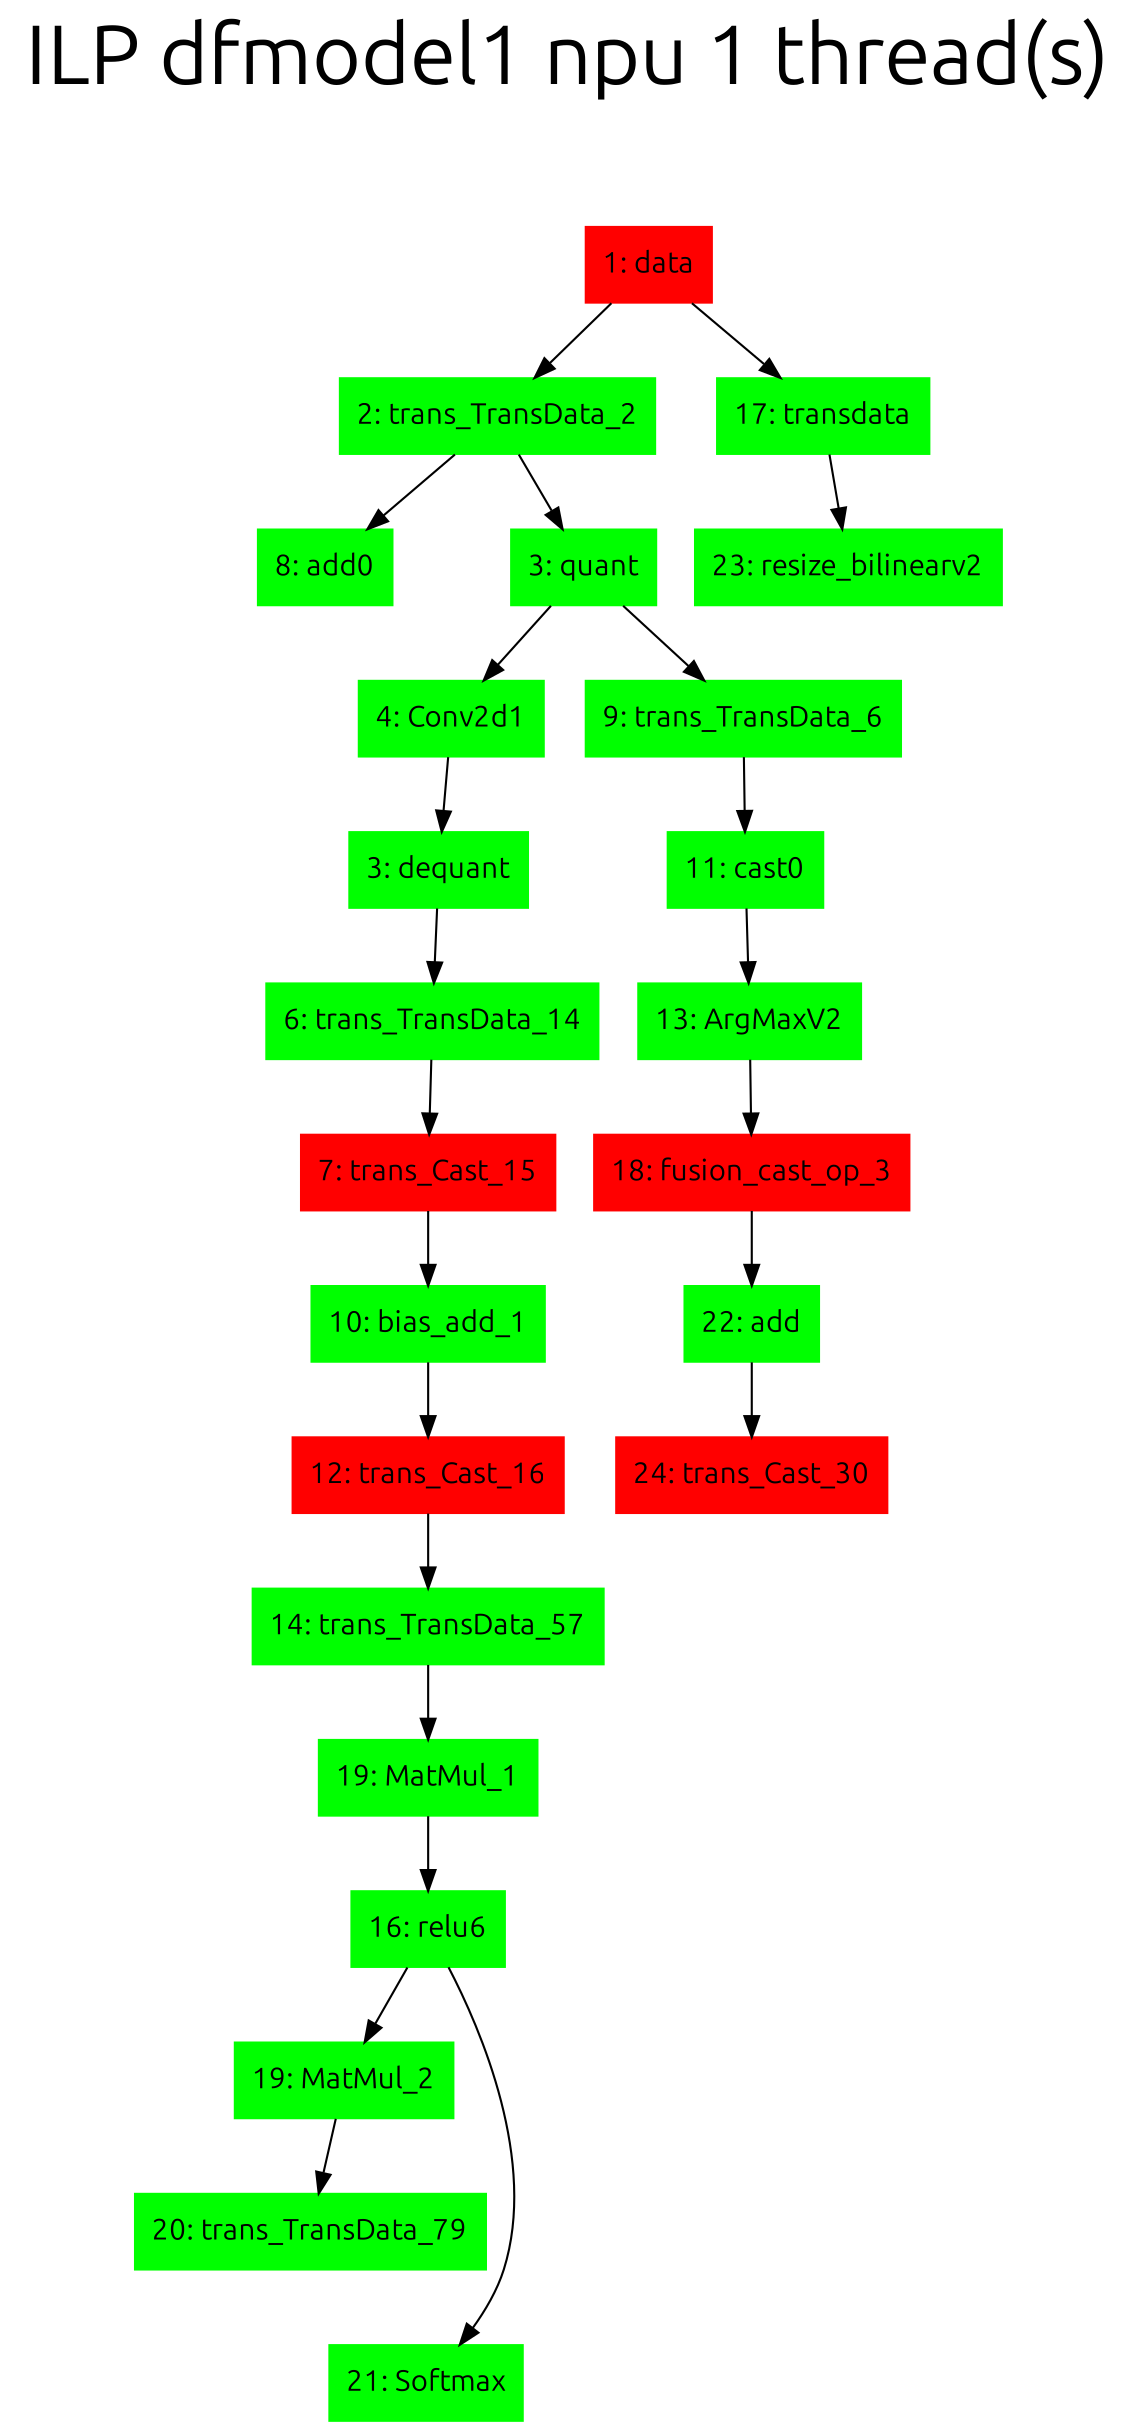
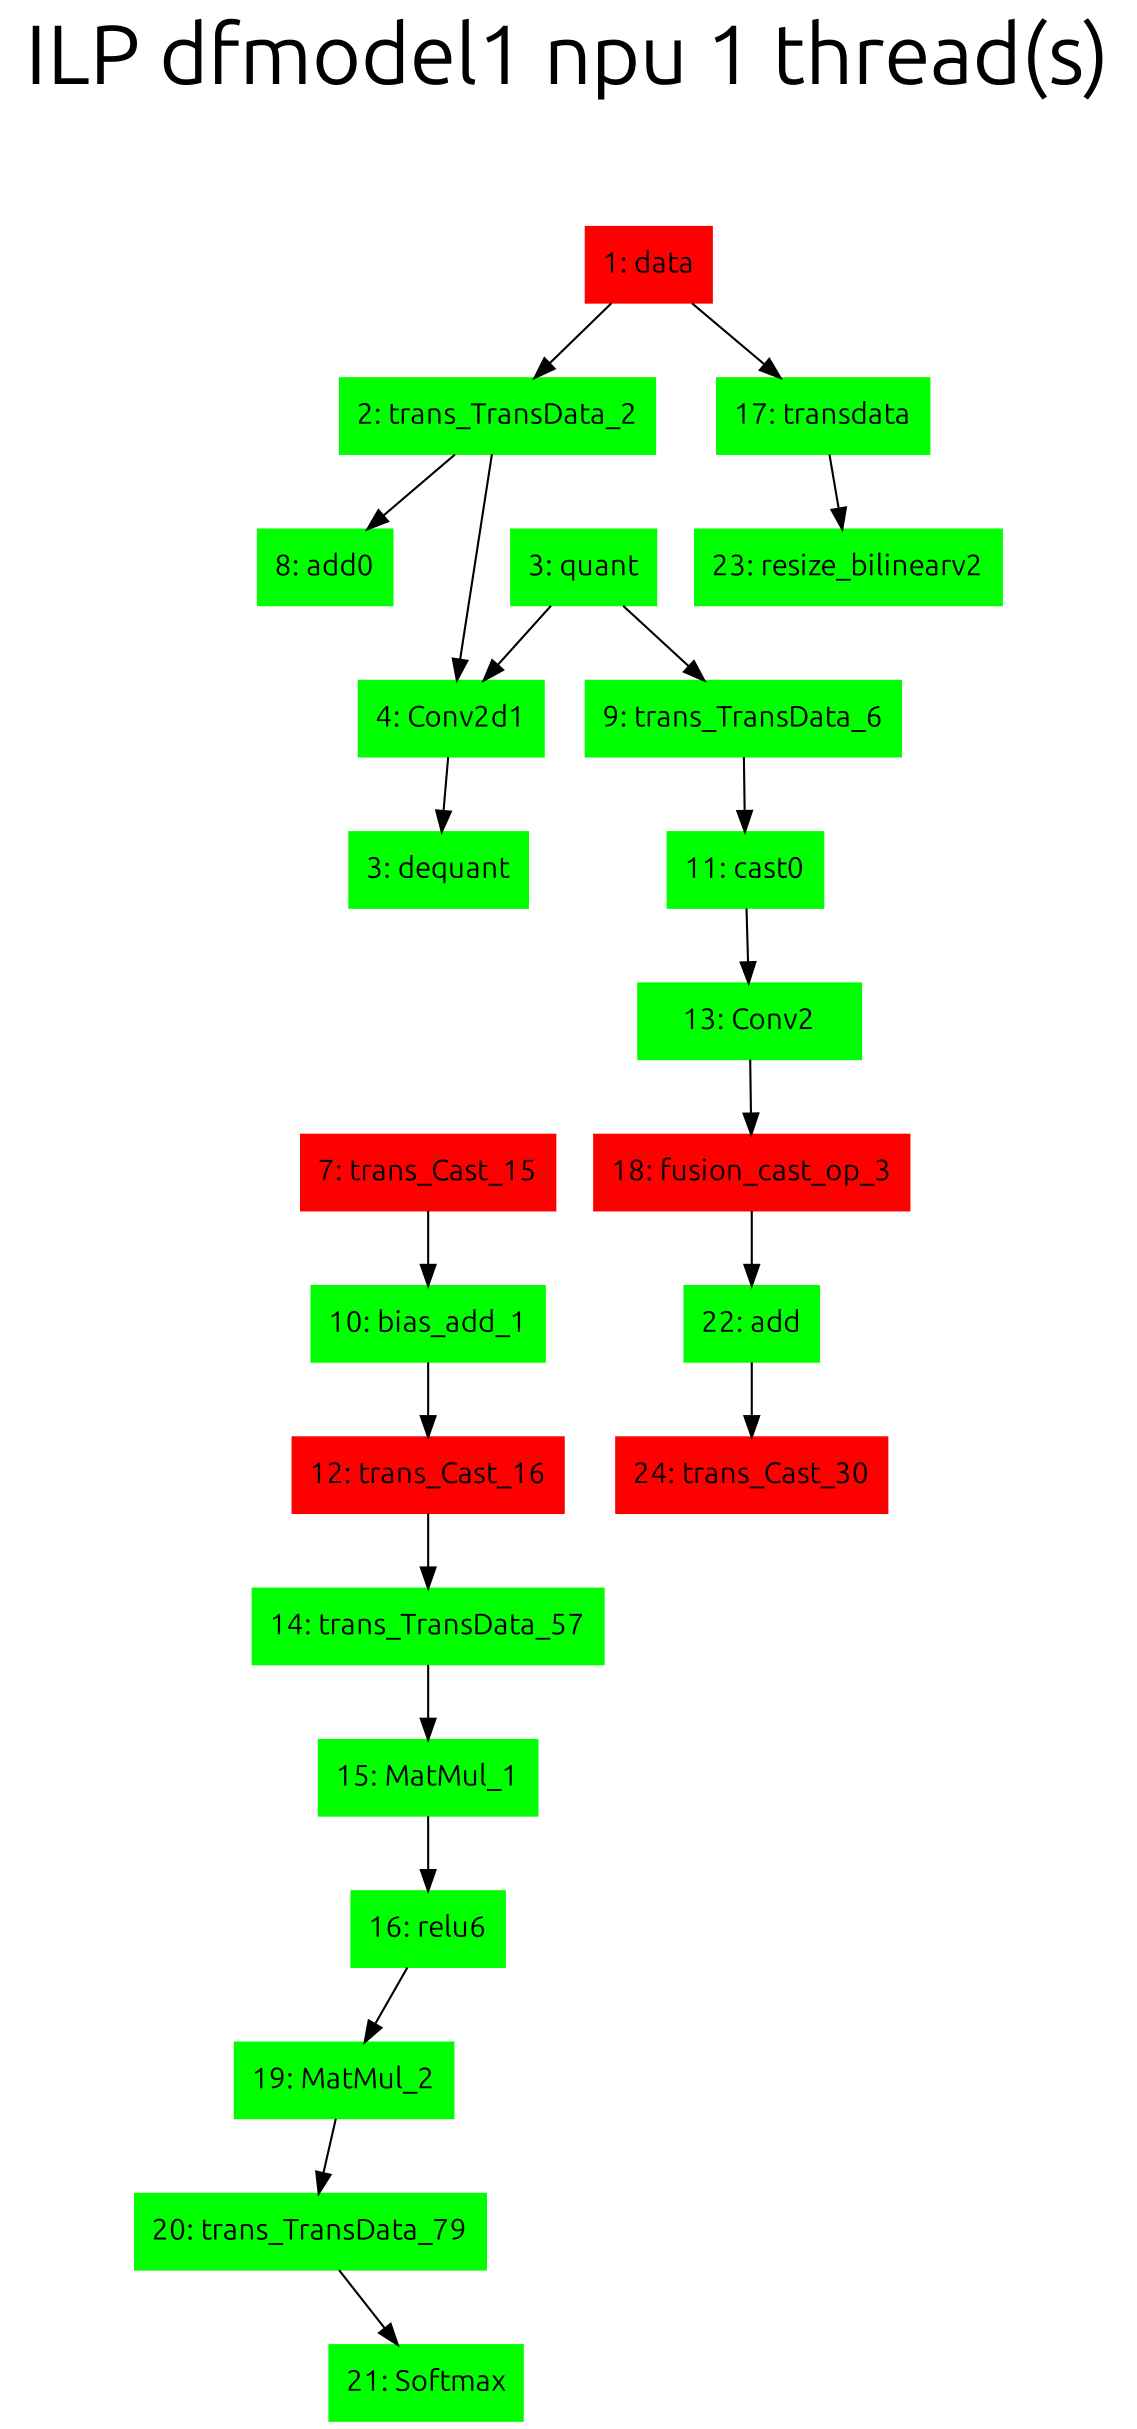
edge "2: trans_TransData_2" -> "3: quant": now "2: trans_TransData_2" -> "4: Conv2d1"
node "6: trans_TransData_14": removed
node "13: ArgMaxV2": label "13: ArgMaxV2" -> "13: Conv2"
node "19: MatMul_1": label "19: MatMul_1" -> "15: MatMul_1"
edge "16: relu6" -> "21: Softmax": now "20: trans_TransData_79" -> "21: Softmax"
